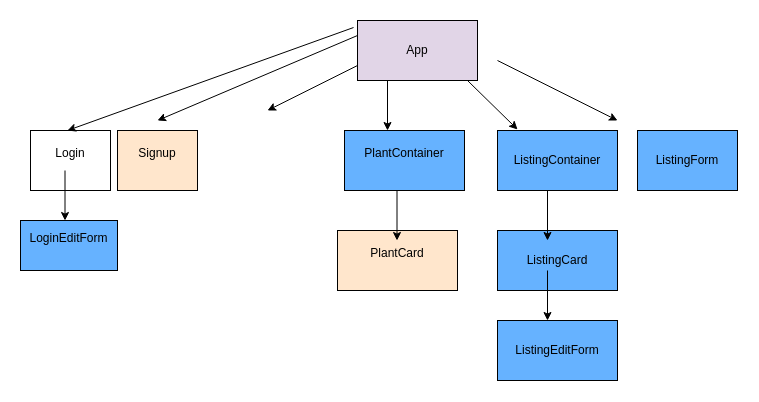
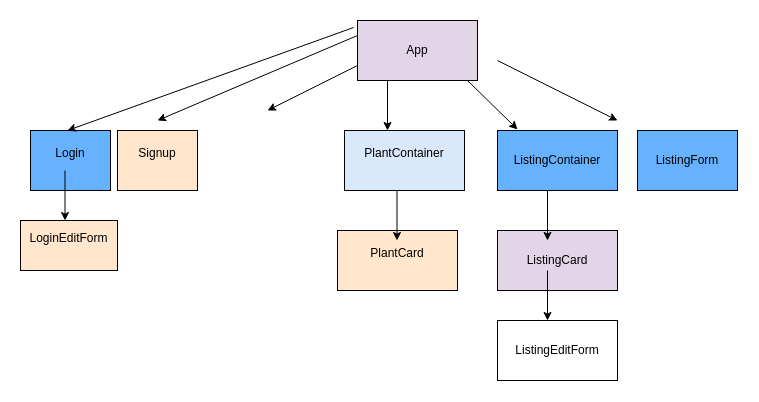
node "Login": fillcolor #ffffff -> #66b2ff
node "PlantContainer": fillcolor #66b2ff -> #dae8fc
node "LoginEditForm": fillcolor #66b2ff -> #ffe6cc
node "ListingCard": fillcolor #66b2ff -> #e1d5e7
node "ListingEditForm": fillcolor #66b2ff -> #ffffff
